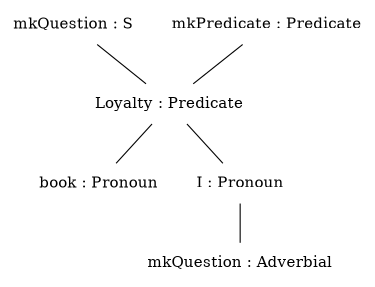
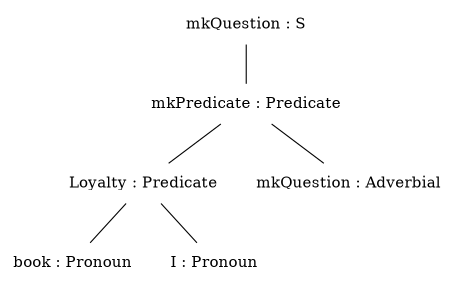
edge "mkQuestion : S" -- "Loyalty : Predicate": now "mkQuestion : S" -- "mkPredicate : Predicate"
edge "I : Pronoun" -- "mkQuestion : Adverbial": now "mkPredicate : Predicate" -- "mkQuestion : Adverbial"
